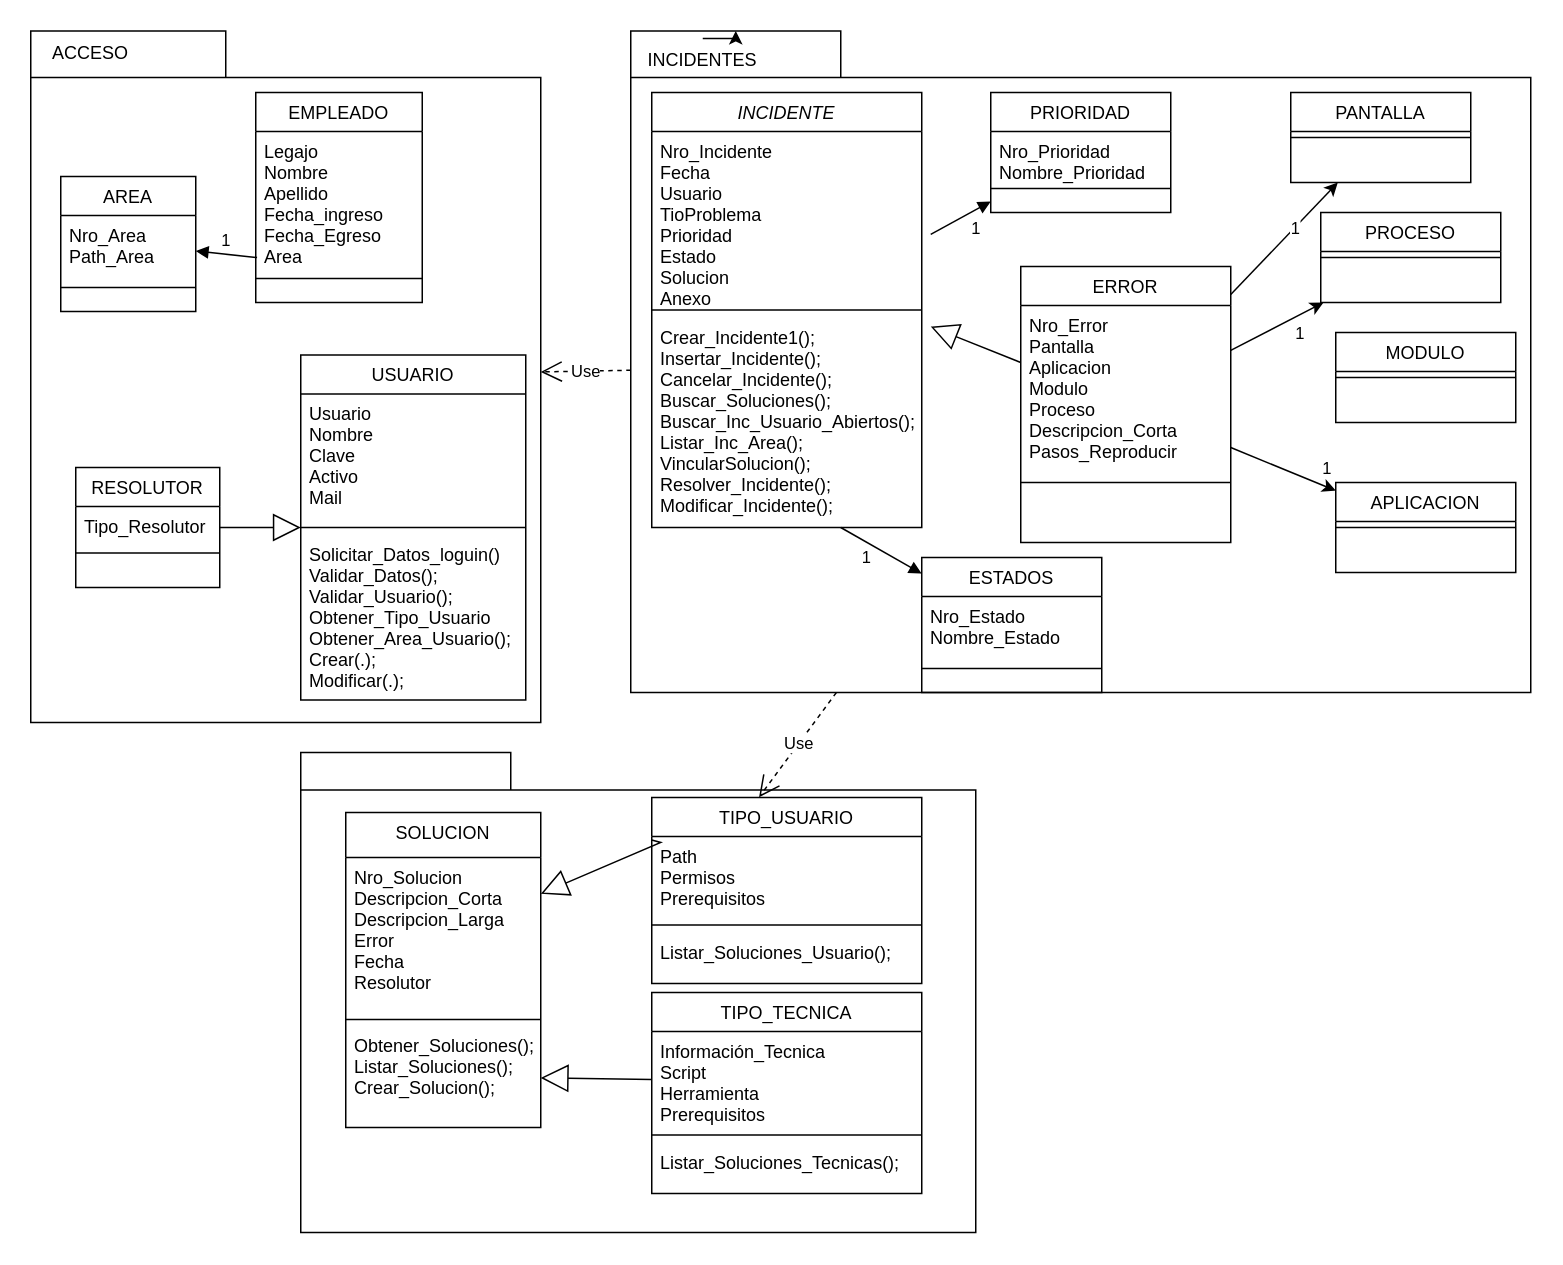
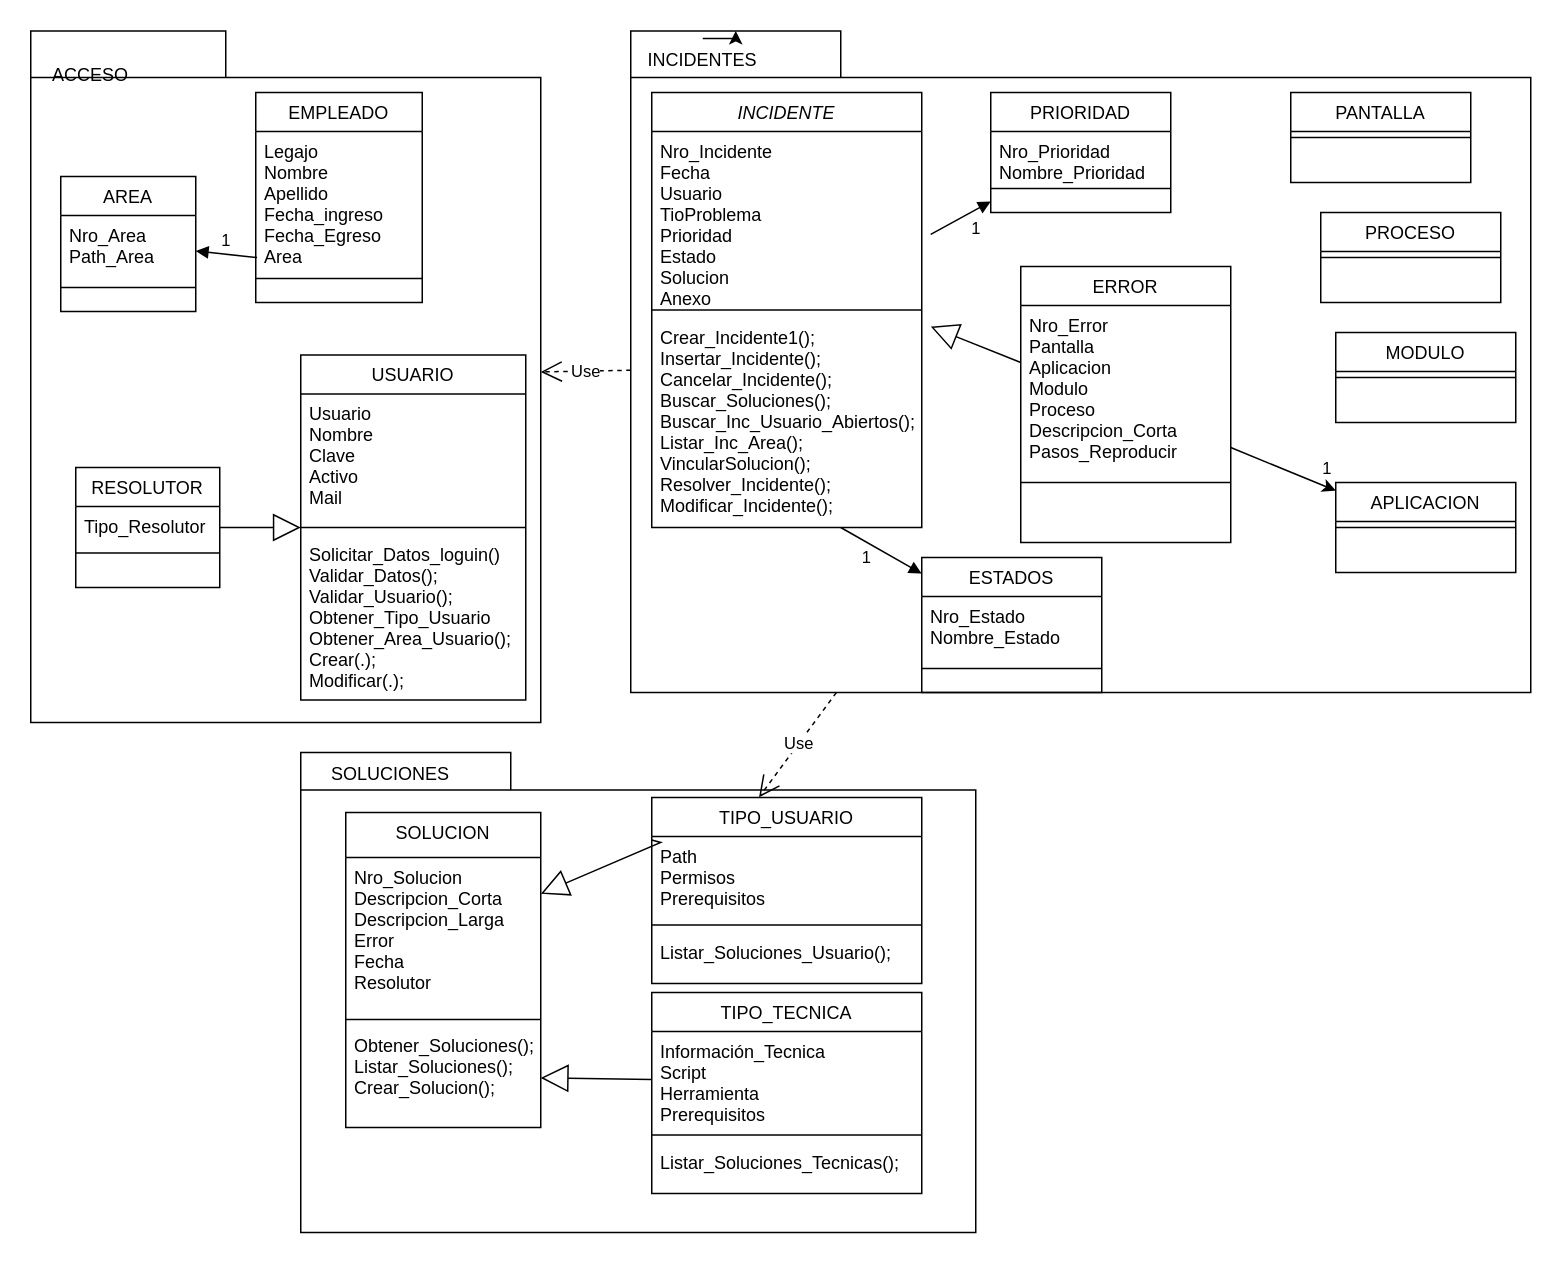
node "ACCESO": moved (91, 53) -> (91, 76)
edge "ERROR" -> "PANTALLA": removed, label "1"
edge "ERROR" -> "PROCESO": removed, label "1"
node "SOLUCIONES": added
